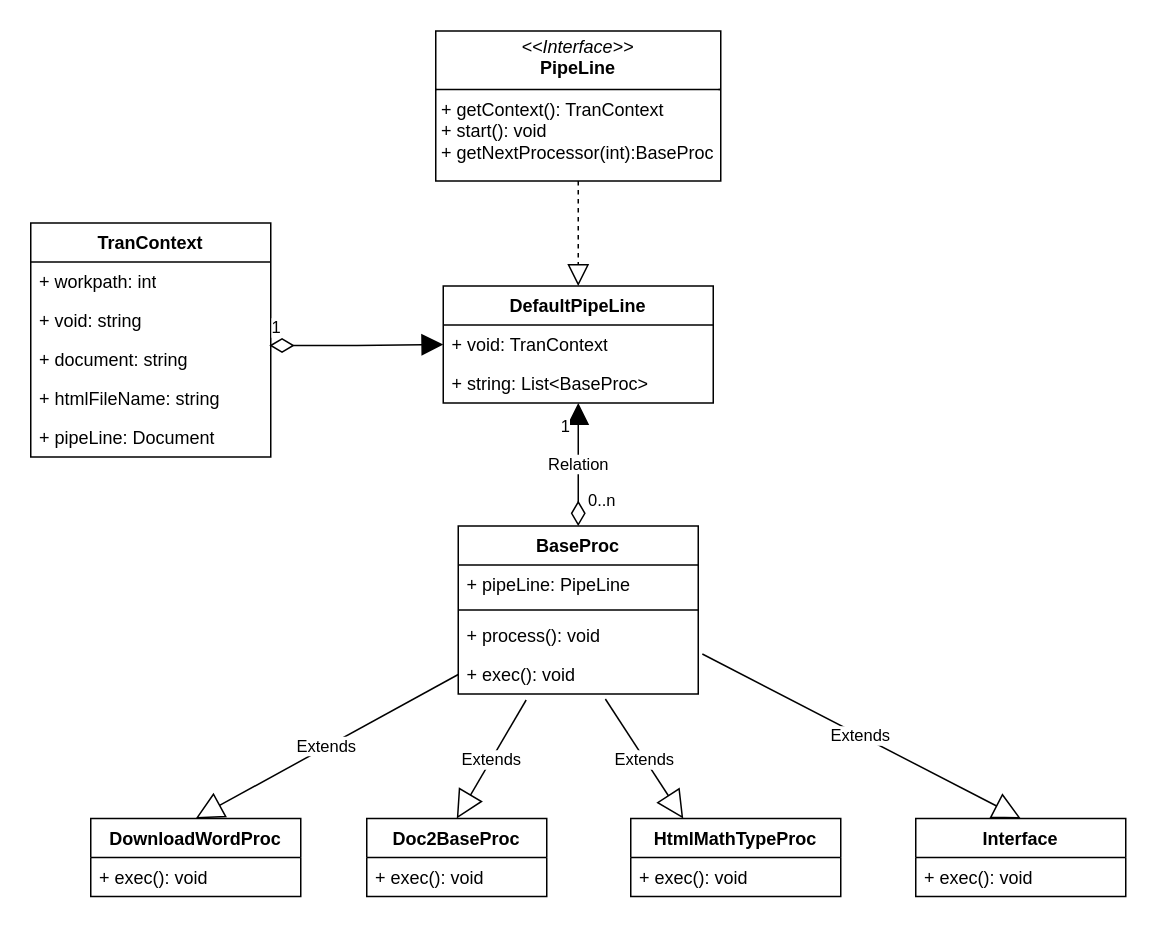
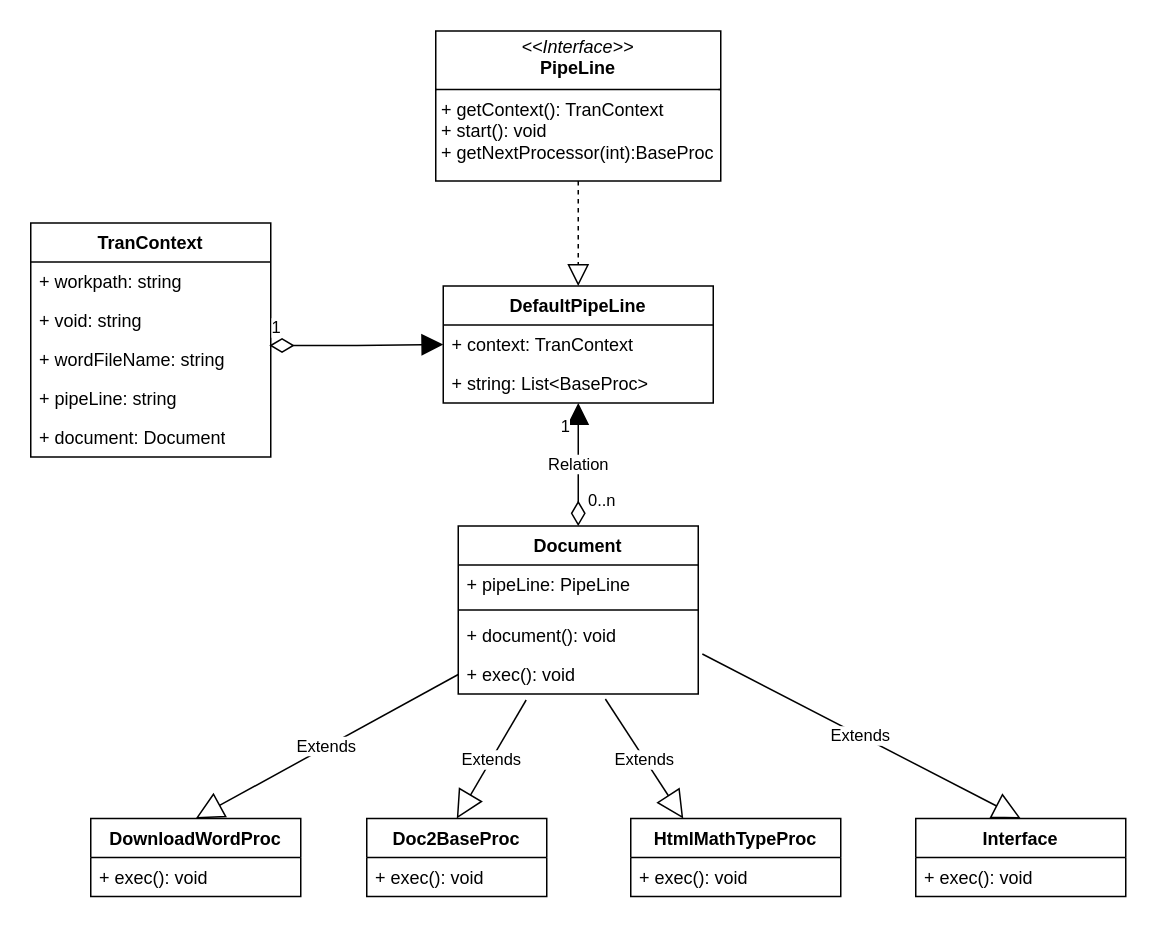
node "+ workpath: int": label "+ workpath: int" -> "+ workpath: string"
node "+ void: TranContext": label "+ void: TranContext" -> "+ context: TranContext"
node "+ document: string": label "+ document: string" -> "+ wordFileName: string"
node "+ htmlFileName: string": label "+ htmlFileName: string" -> "+ pipeLine: string"
node "+ pipeLine: Document": label "+ pipeLine: Document" -> "+ document: Document"
node "BaseProc": label "BaseProc" -> "Document"
node "+ process(): void": label "+ process(): void" -> "+ document(): void"
